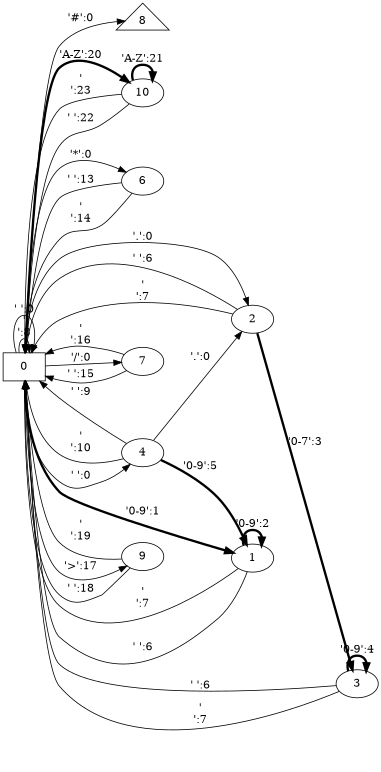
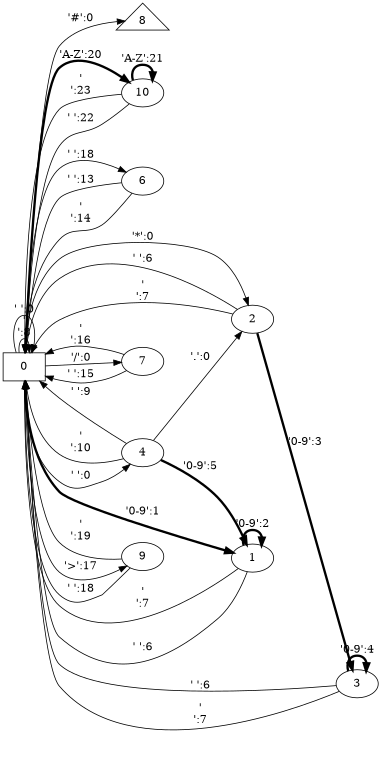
edge "0" -> "6": label "'*':0" -> "' ':18"
edge "0" -> "2": label "'.':0" -> "'*':0"
edge "2" -> "3": label "'0-7':3" -> "'0-9':3"
